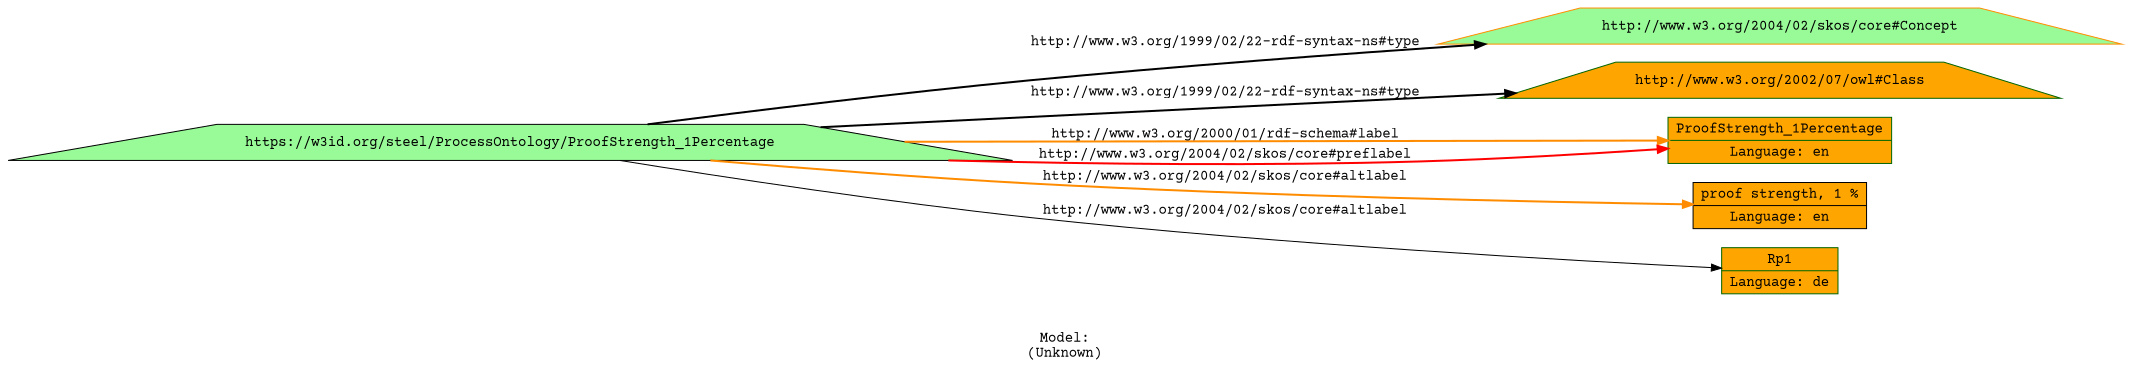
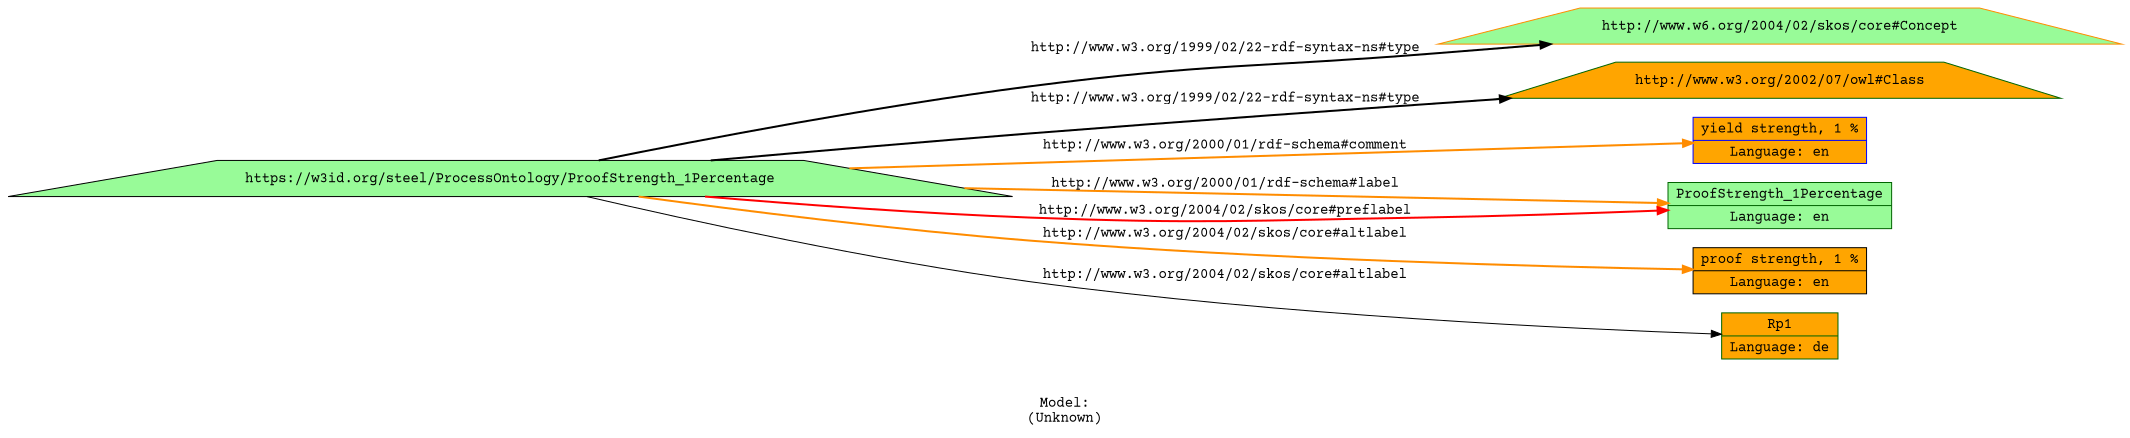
node "http://www.w3.org/2004/02/skos/core#Concept": label "http://www.w3.org/2004/02/skos/core#Concept" -> "http://www.w6.org/2004/02/skos/core#Concept"
node "ProofStrength_1Percentage": fillcolor orange -> palegreen
node "yield strength, 1 %": added
